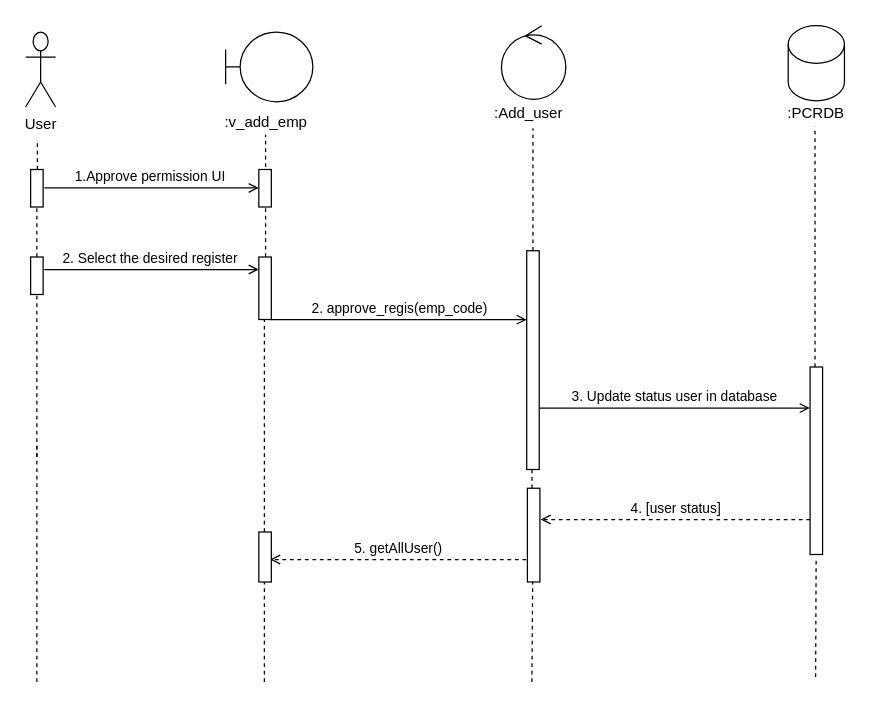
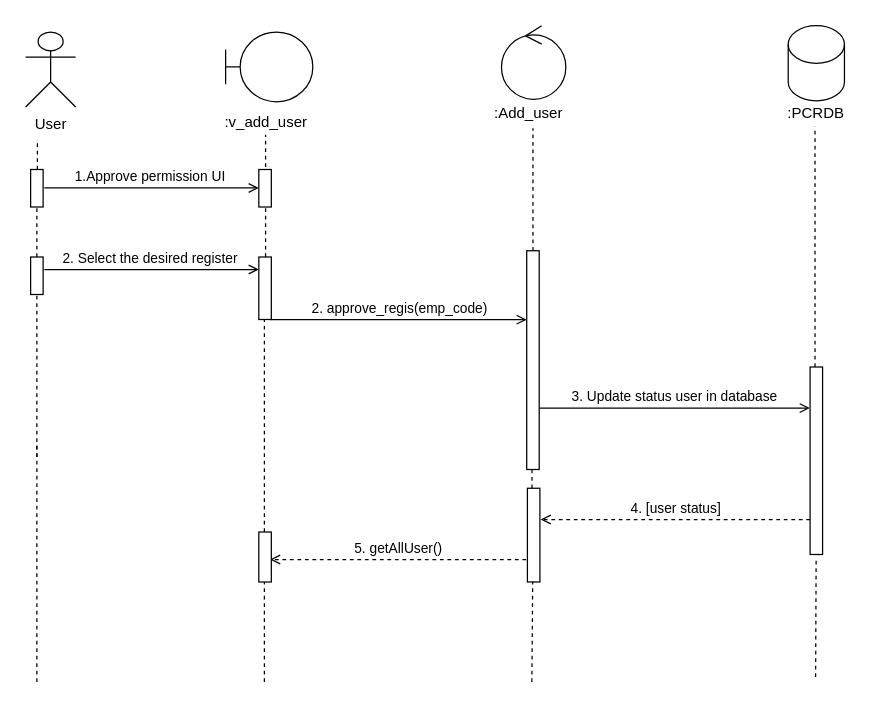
node "User": size 30x75 -> 50x75
node ":v_add_emp": label ":v_add_emp" -> ":v_add_user"
